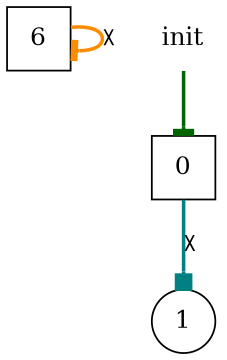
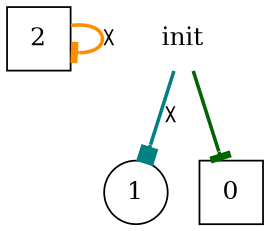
node "6": label "6" -> "2"
edge "0" -> "1": now "init" -> "1"
